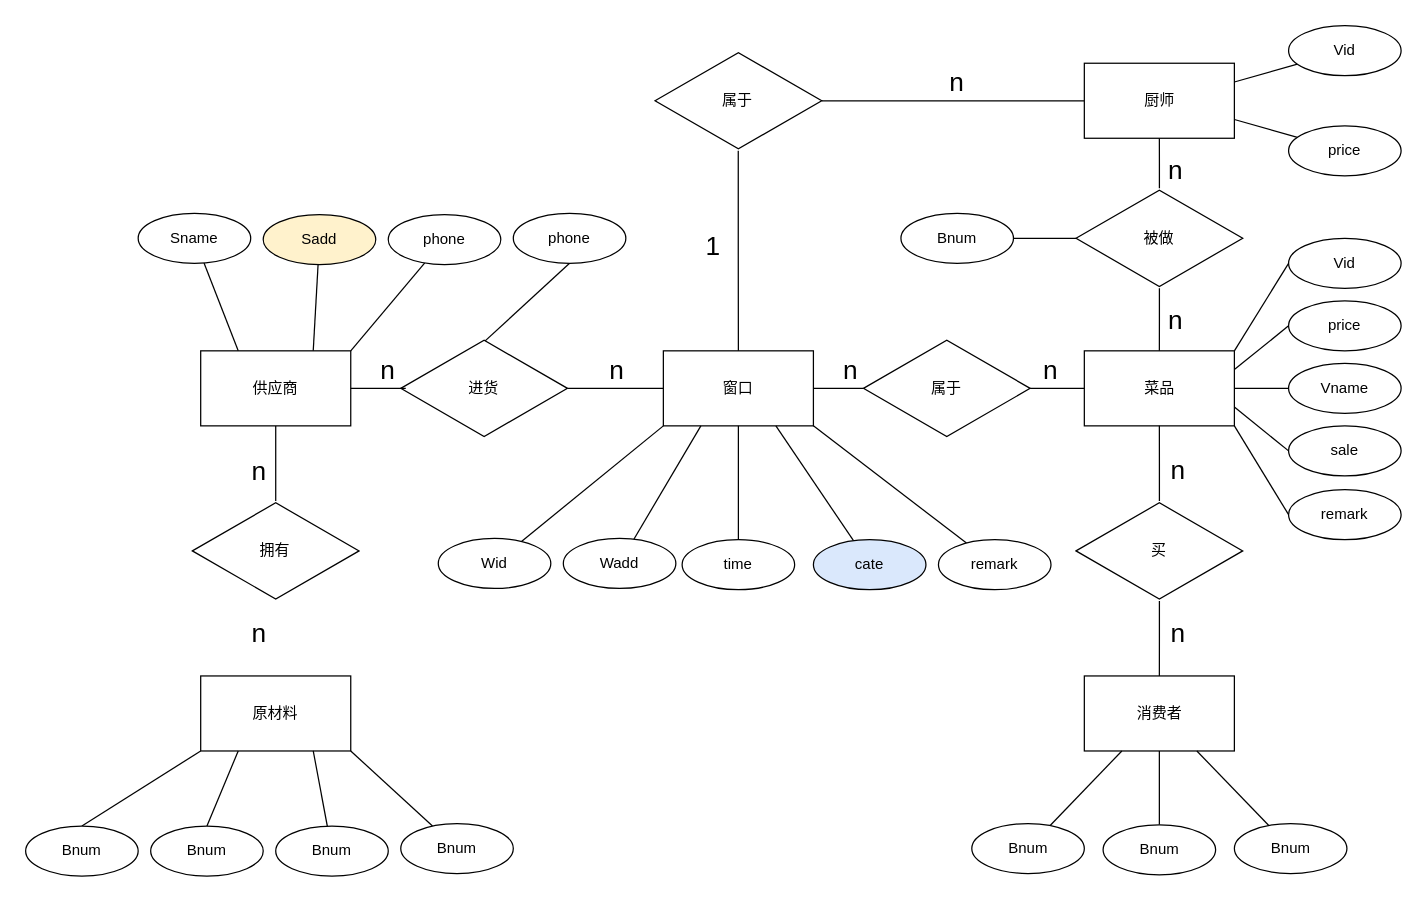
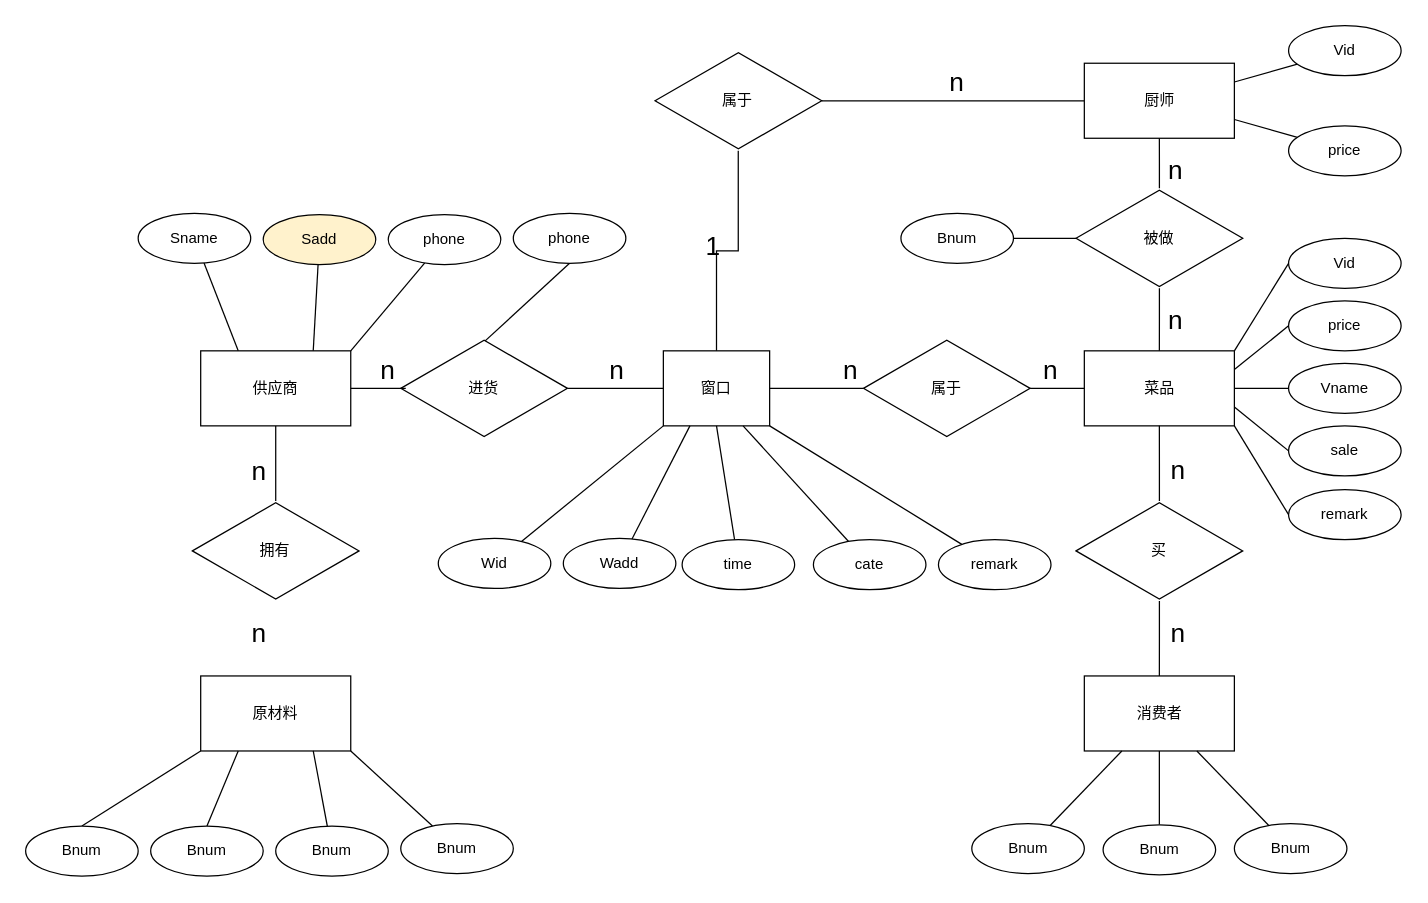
node "窗口": size 150x75 -> 106x75
node "cate": fillcolor #dae8fc -> #ffffff
